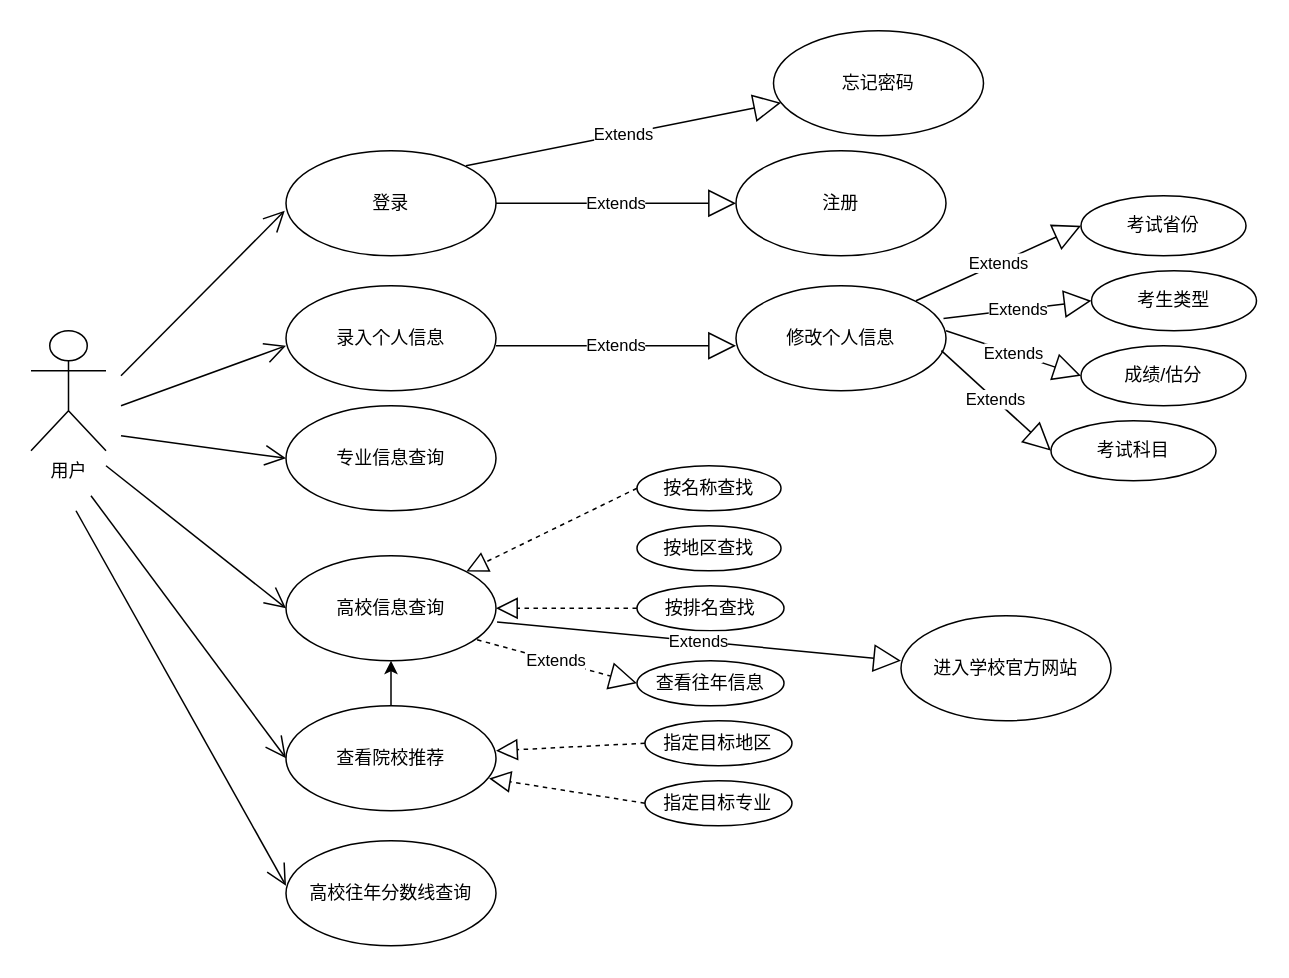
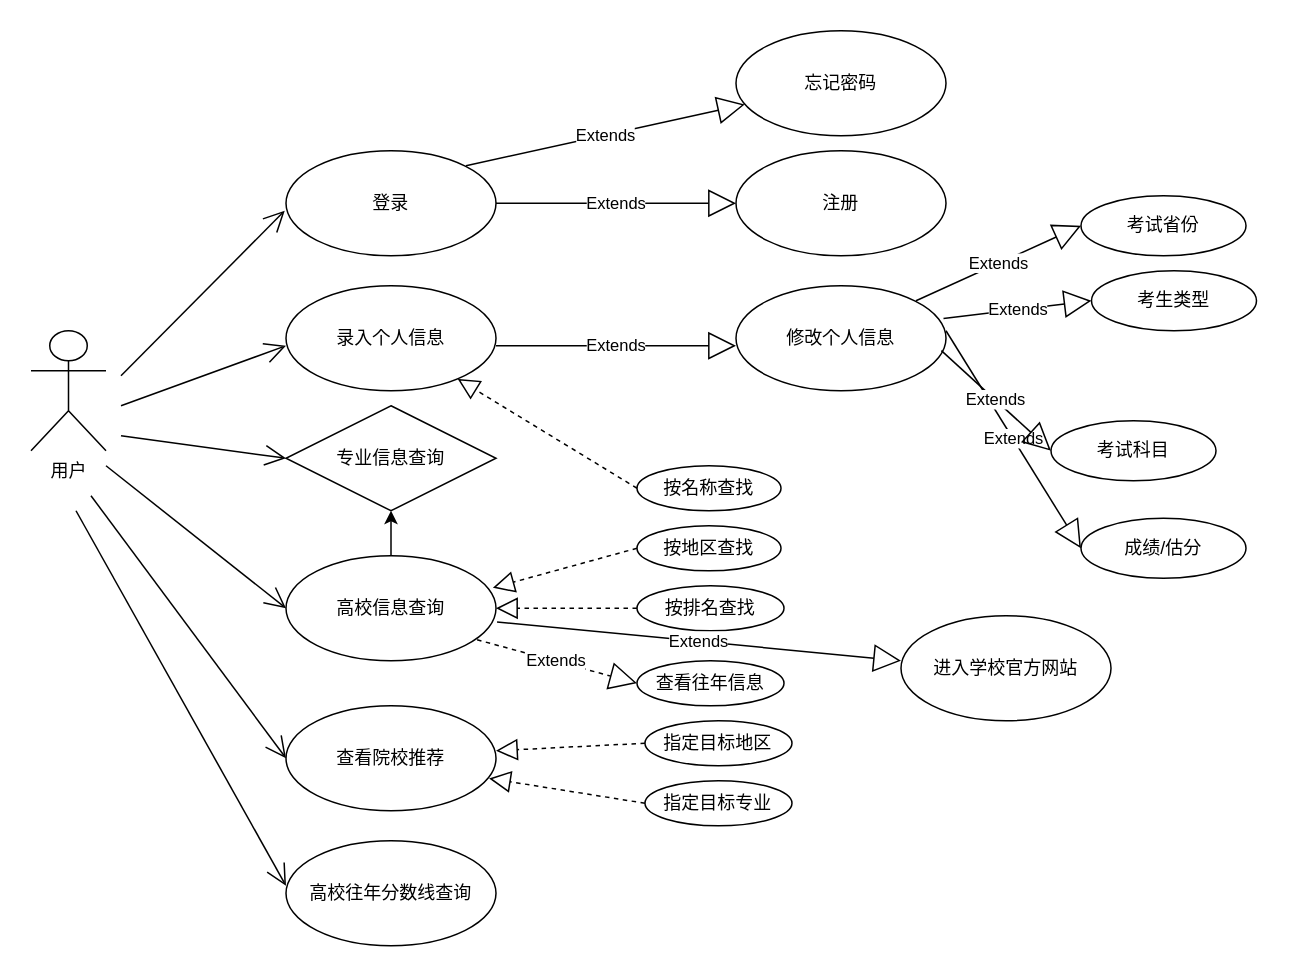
node "忘记密码": moved (878, 83) -> (841, 83)
node "成绩/估分": moved (1163, 376) -> (1163, 548)
node "专业信息查询": shape ellipse -> diamond
edge "按名称查找" -> "高校信息查询": now "按名称查找" -> "录入个人信息"
edge "高校信息查询" -> "专业信息查询": added
edge "按地区查找" -> "高校信息查询": added
edge "查看院校推荐" -> "高校信息查询": removed
